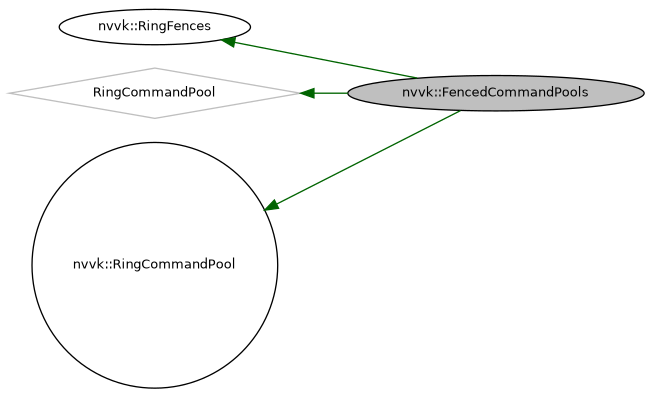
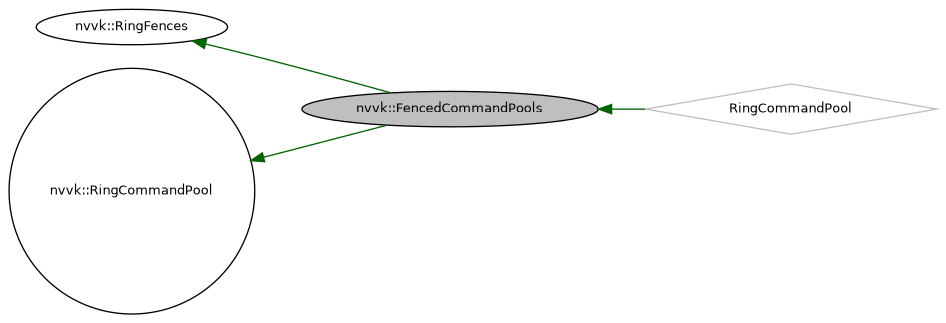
edge "nvvk::FencedCommandPools" -> "RingCommandPool": reversed
